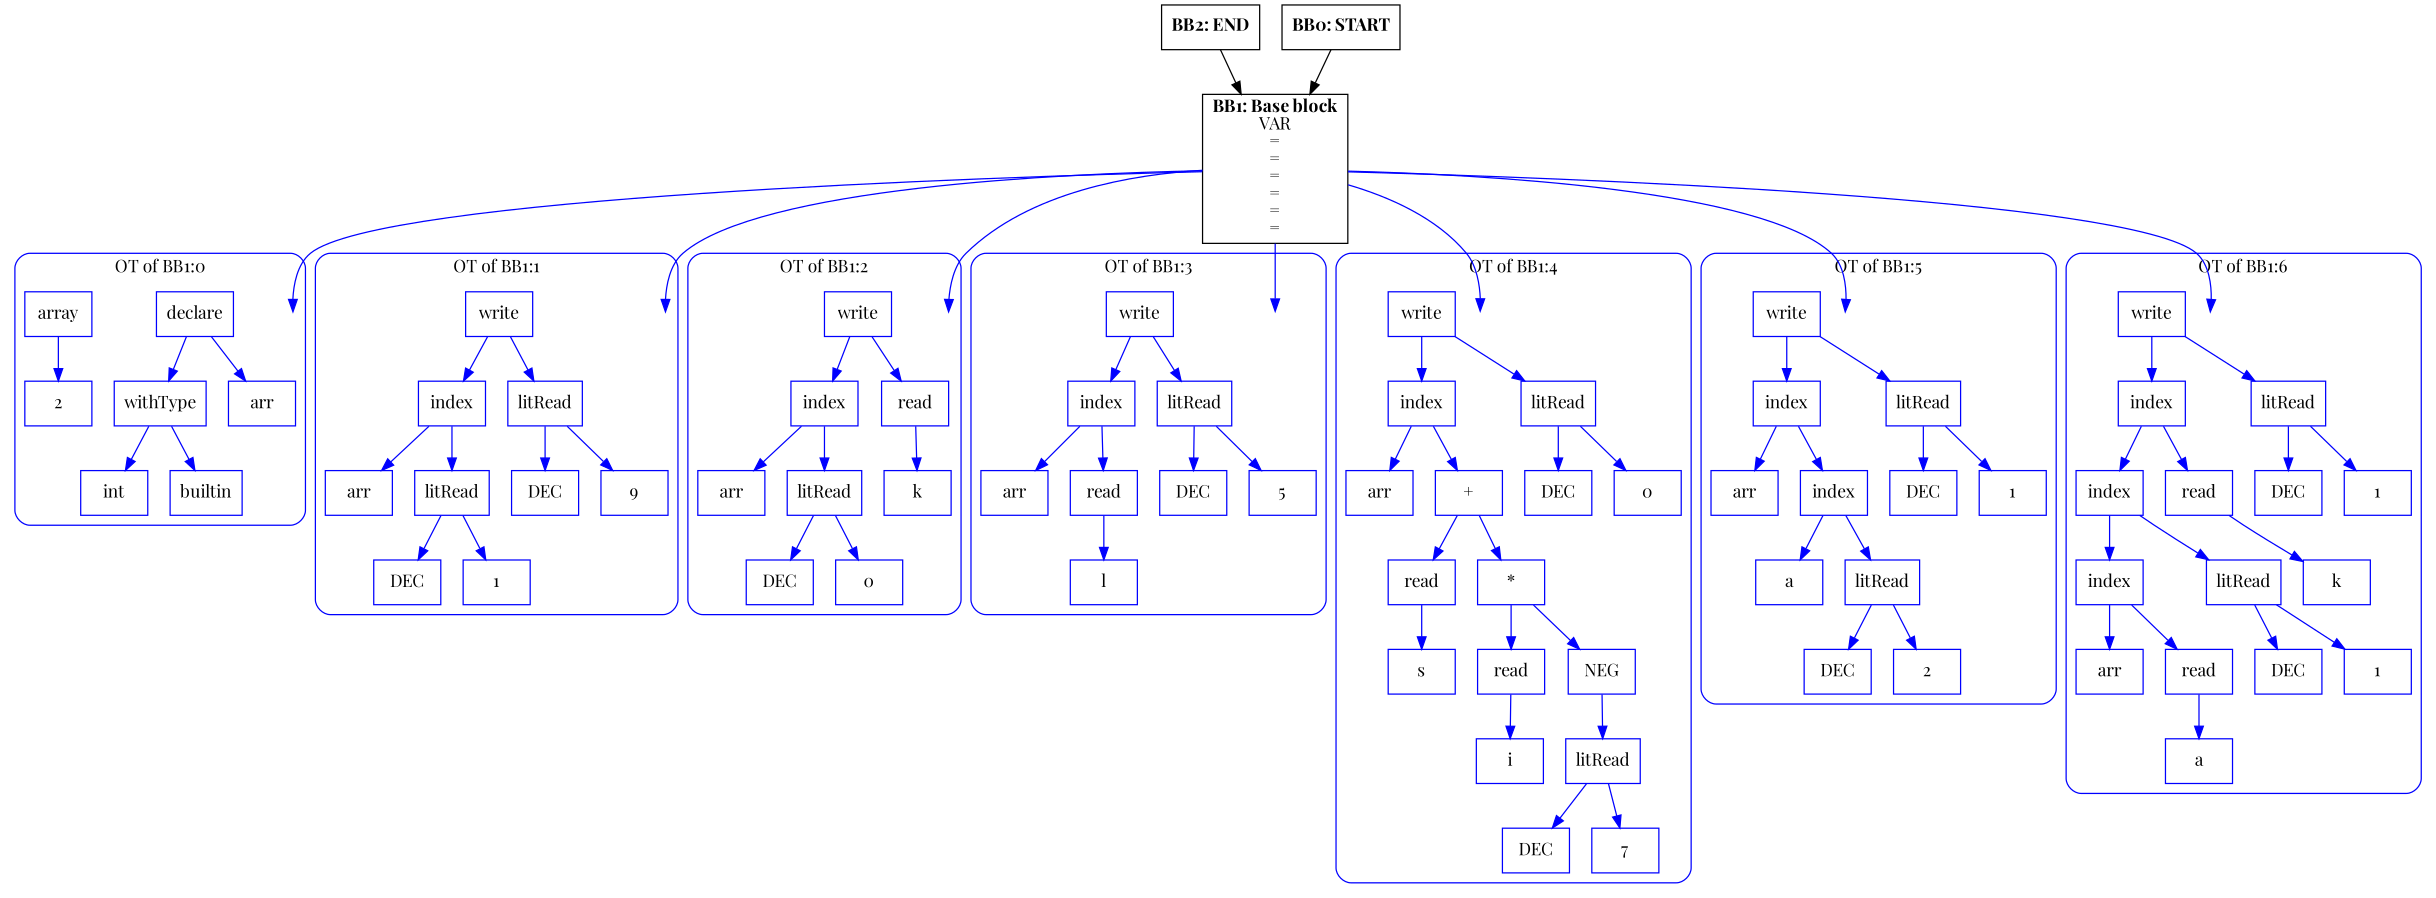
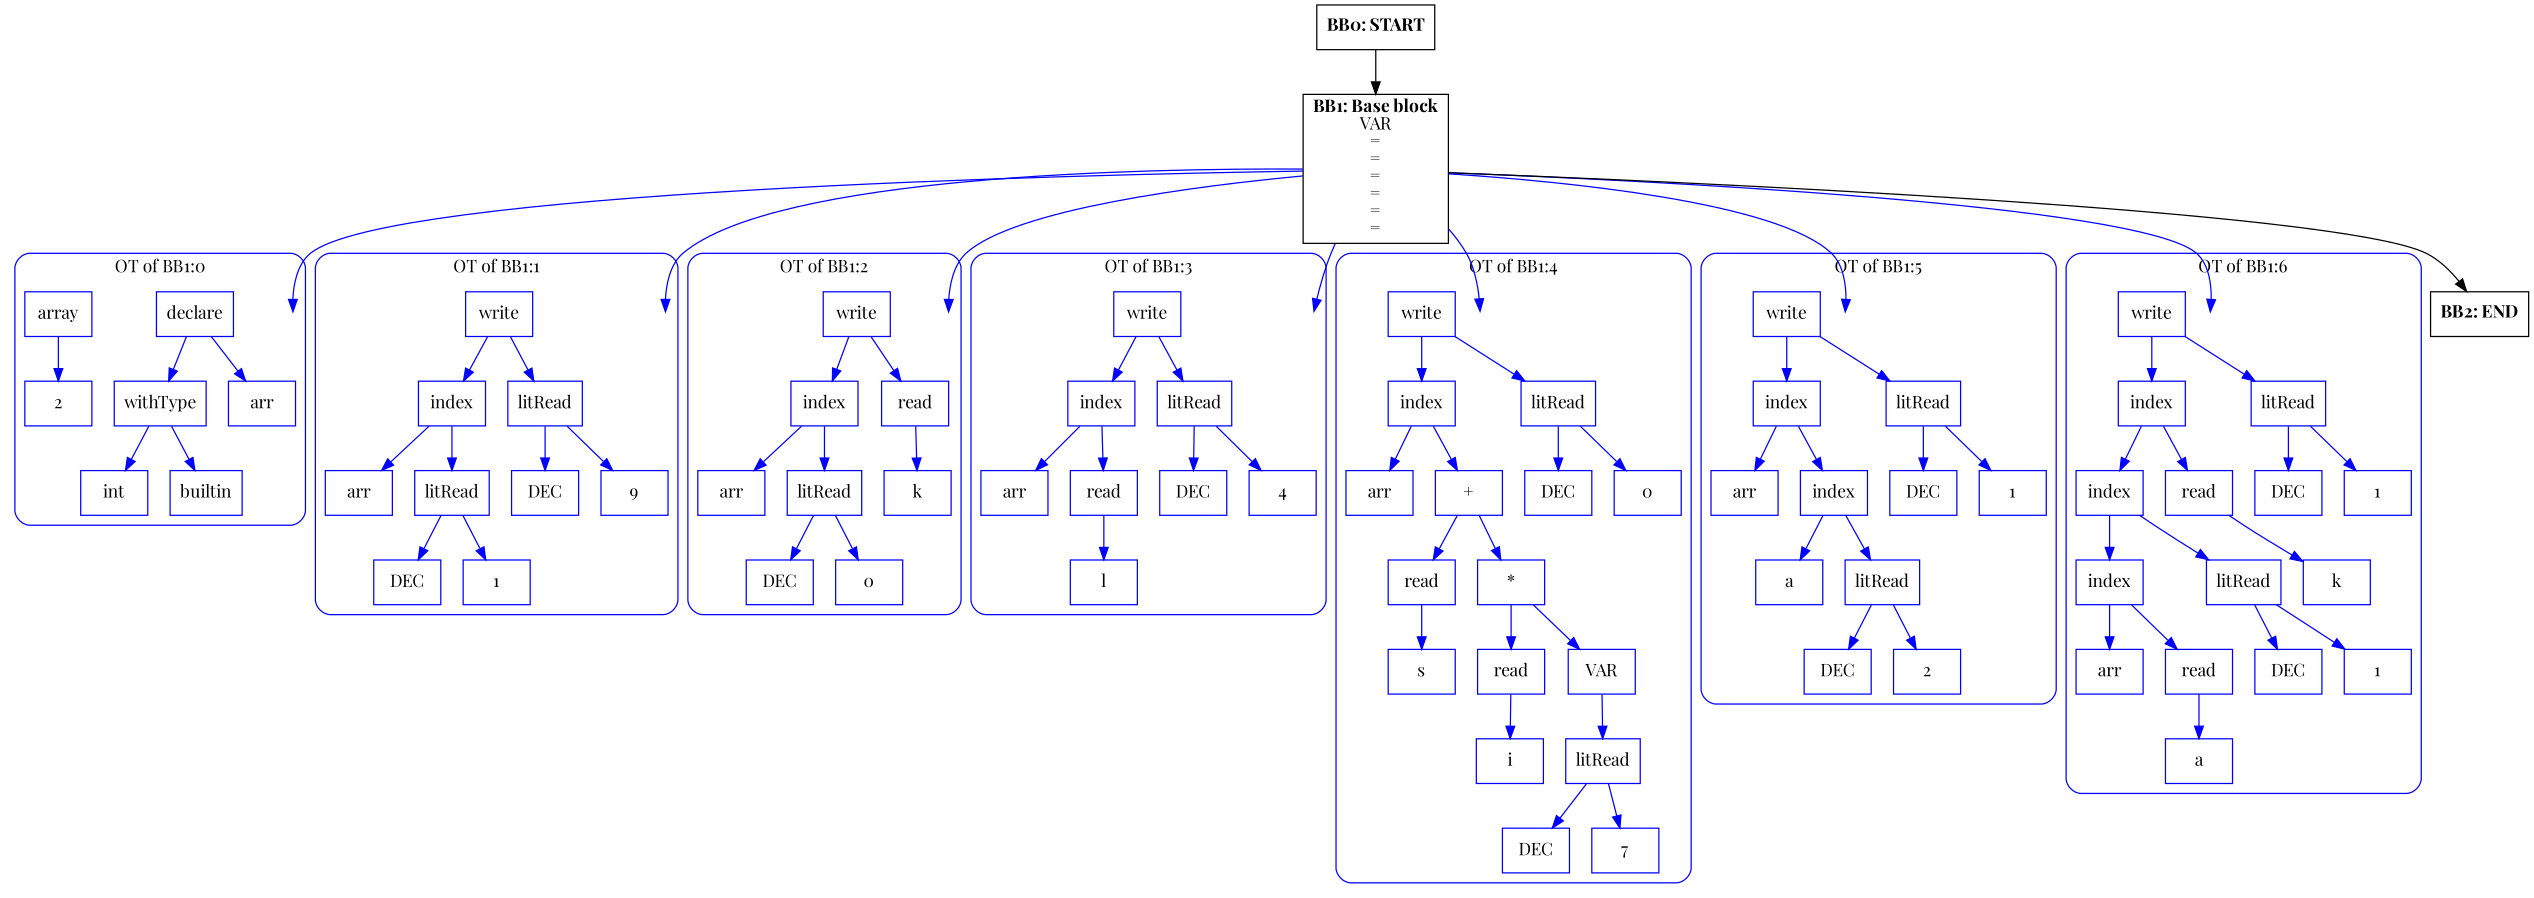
edge "BB2: END" -> "BB1: Base block": reversed
node "5": label "5" -> "4"
node "NEG": label "NEG" -> "VAR"
